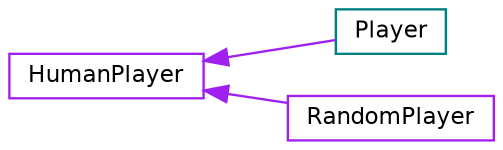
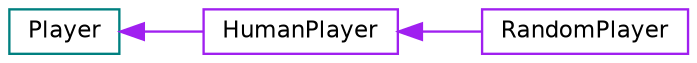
edge "Player" -> "HumanPlayer": reversed
